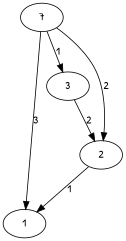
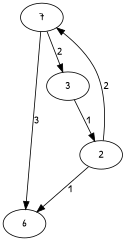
edge "7" -> "3": label "1" -> "2"
edge "7" -> "2": reversed
edge "3" -> "2": label "2" -> "1"
node "1": label "1" -> "6"
